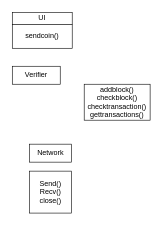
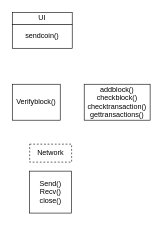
node "Verifier": removed
node "Verifyblock()": added
node "Network": style solid -> dashed
